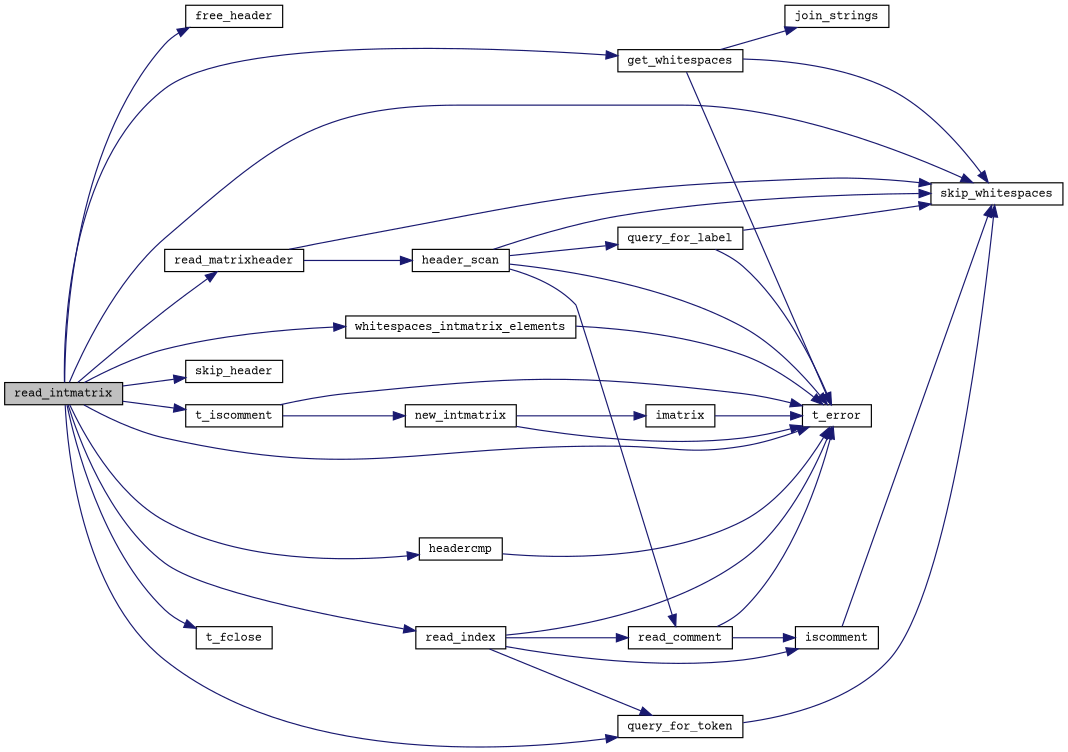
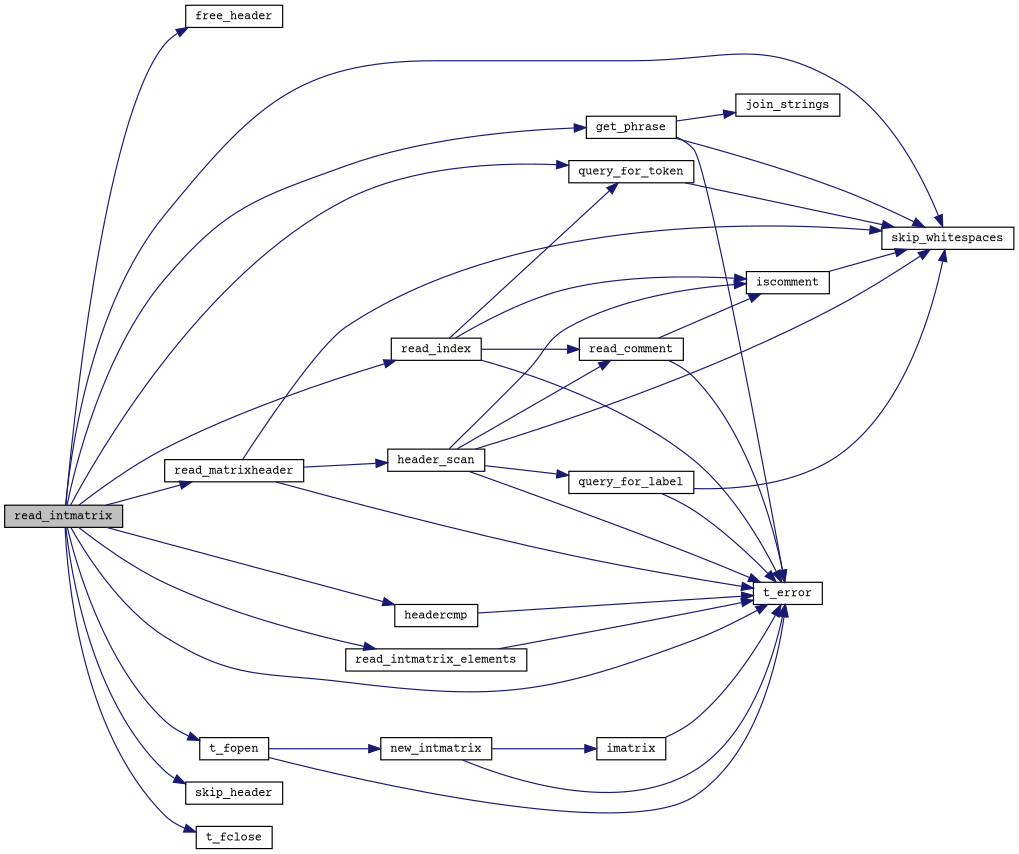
node "get_whitespaces": label "get_whitespaces" -> "get_phrase"
node "whitespaces_intmatrix_elements": label "whitespaces_intmatrix_elements" -> "read_intmatrix_elements"
edge "header_scan" -> "iscomment": added
node "t_iscomment": label "t_iscomment" -> "t_fopen"
edge "read_matrixheader" -> "t_error": added
